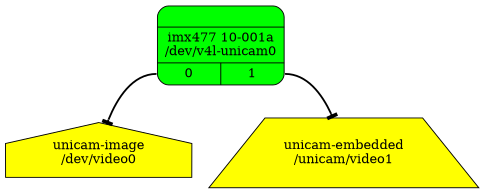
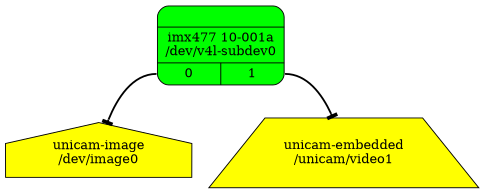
node "imx477 10-001a": text "/dev/v4l-unicam0" -> "/dev/v4l-subdev0"
node "unicam-image /dev/video0": label "unicam-image /dev/video0" -> "unicam-image /dev/image0"
